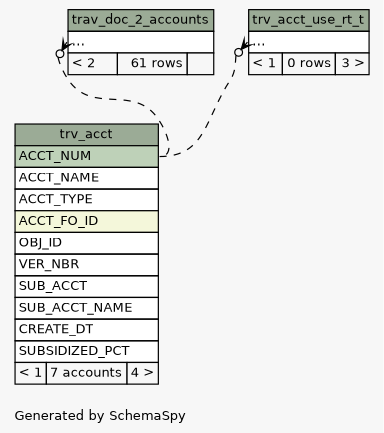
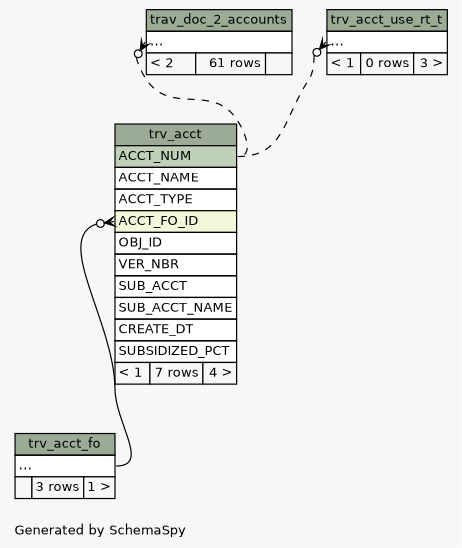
node "trv_acct": text "7 accounts" -> "7 rows"
node "trv_acct_fo": added
